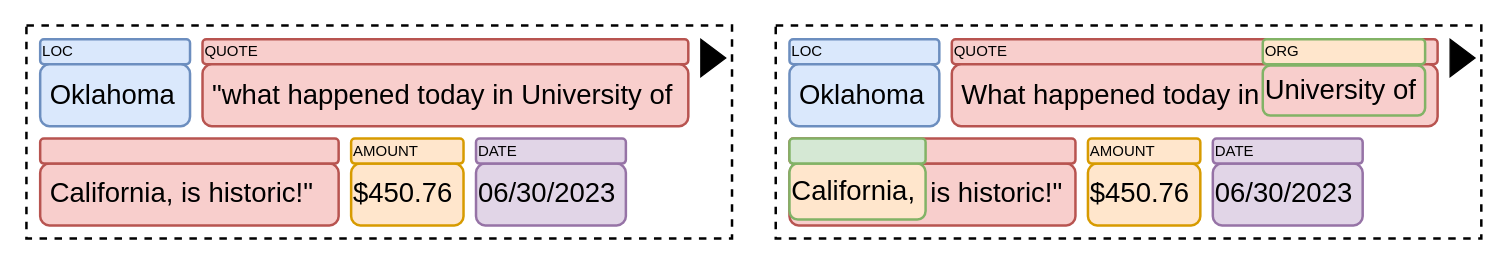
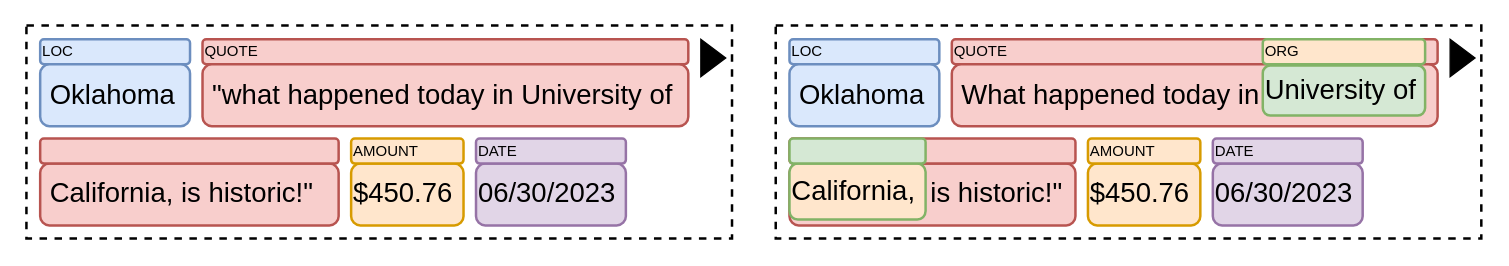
node "University of": fillcolor #f8cecc -> #d5e8d4
node "What happened today in California of": label "What happened today in California of" -> "What happened today in University of"
